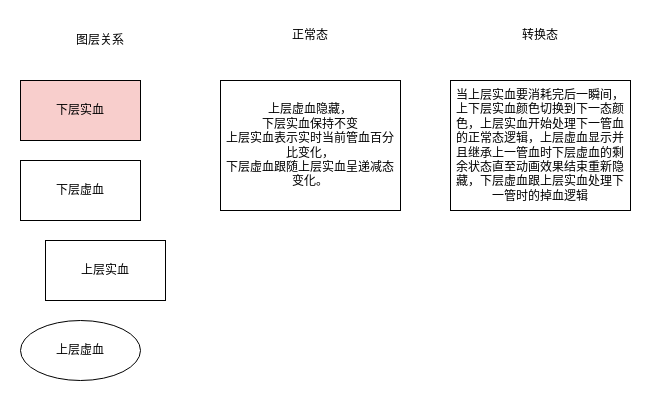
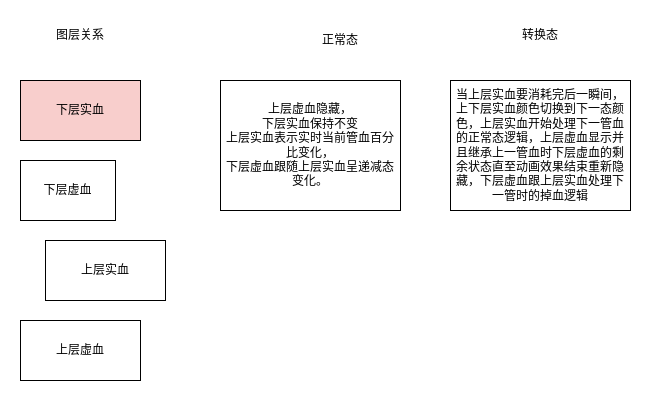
node "正常态": moved (311, 36) -> (341, 41)
node "图层关系": moved (101, 41) -> (81, 36)
node "下层虚血": size 120x60 -> 95x60
node "上层虚血": shape ellipse -> rectangle
